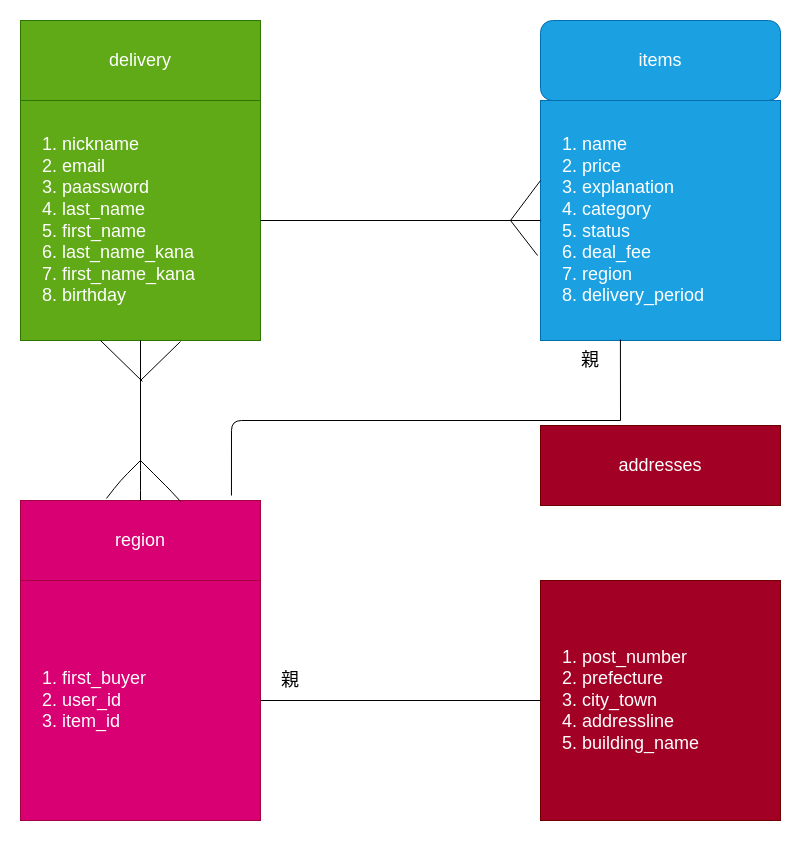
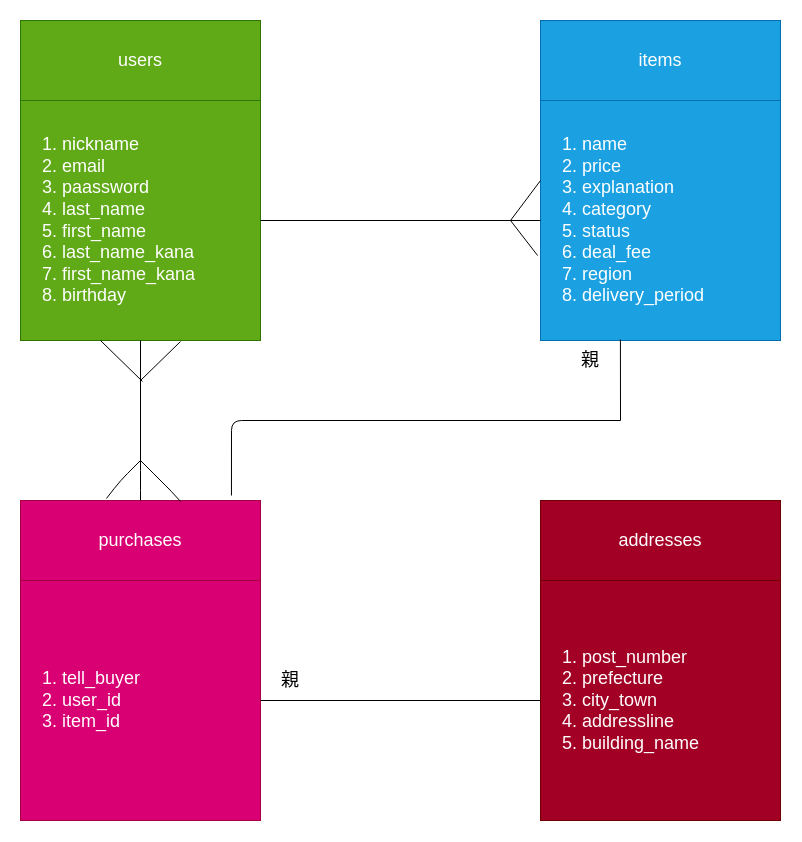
node "delivery": label "delivery" -> "users"
node "items": shape rounded rectangle -> rectangle
node "addresses": moved (661, 466) -> (661, 541)
node "region": label "region" -> "purchases"
node "first_buyer user_id item_id": label "first_buyer user_id item_id" -> "tell_buyer user_id item_id"
